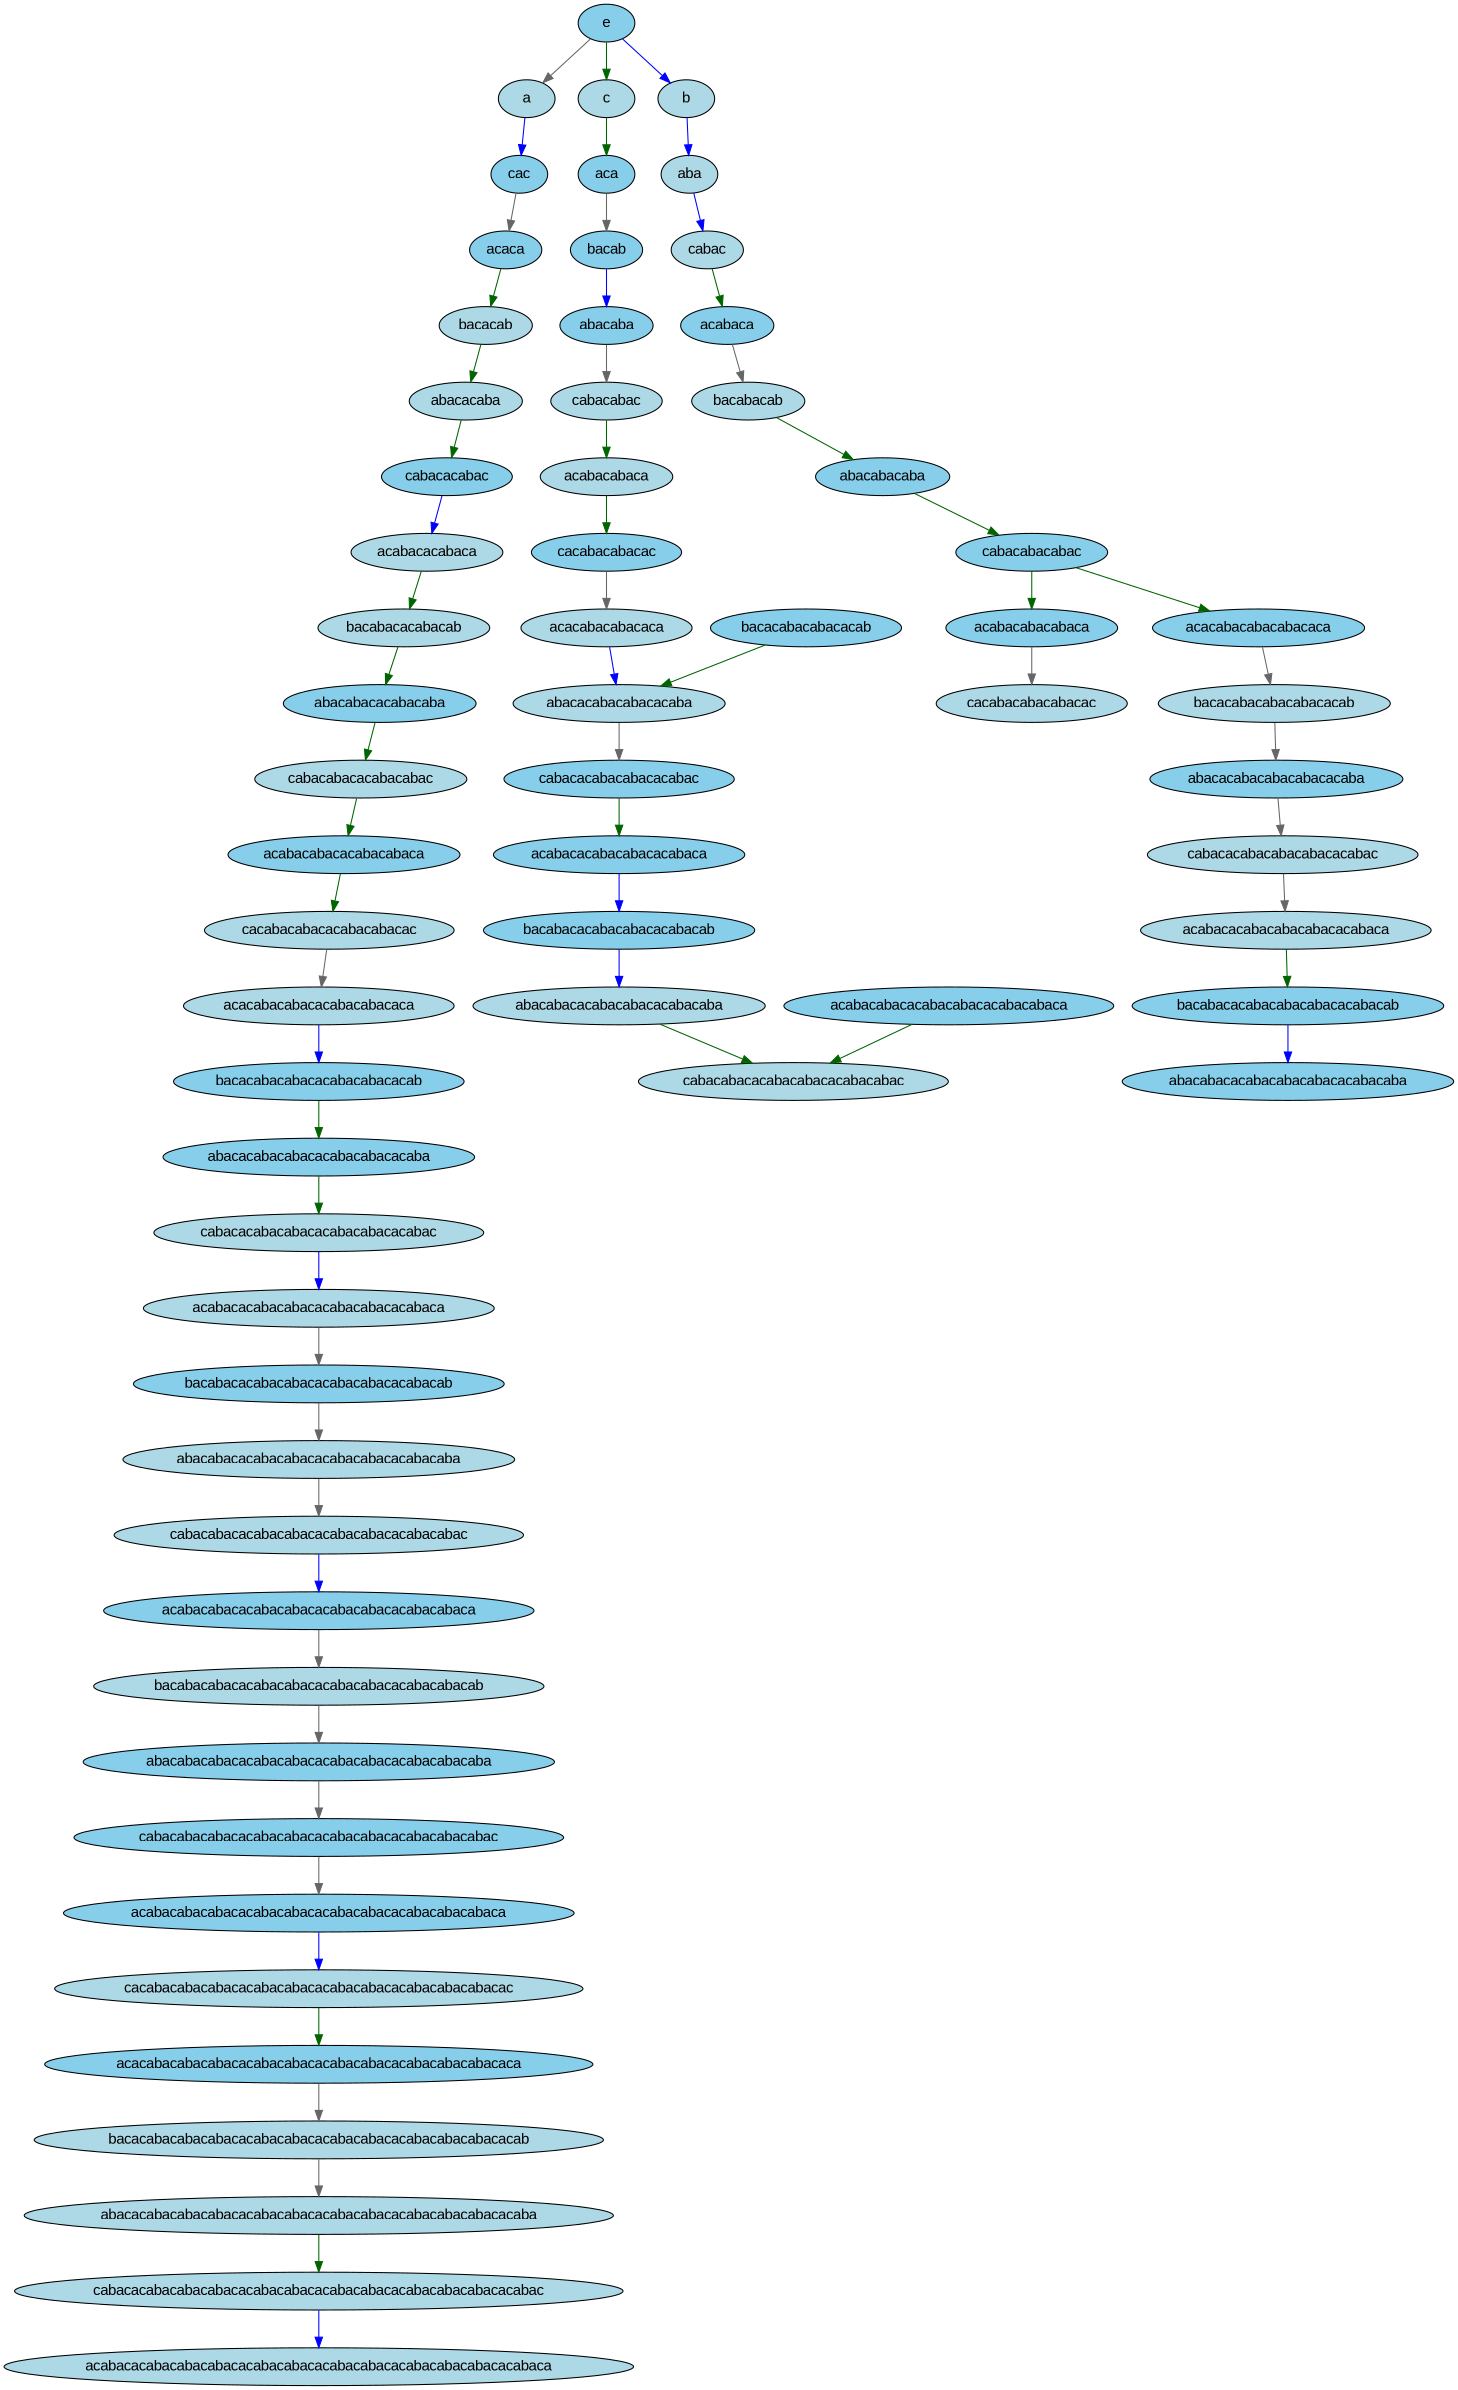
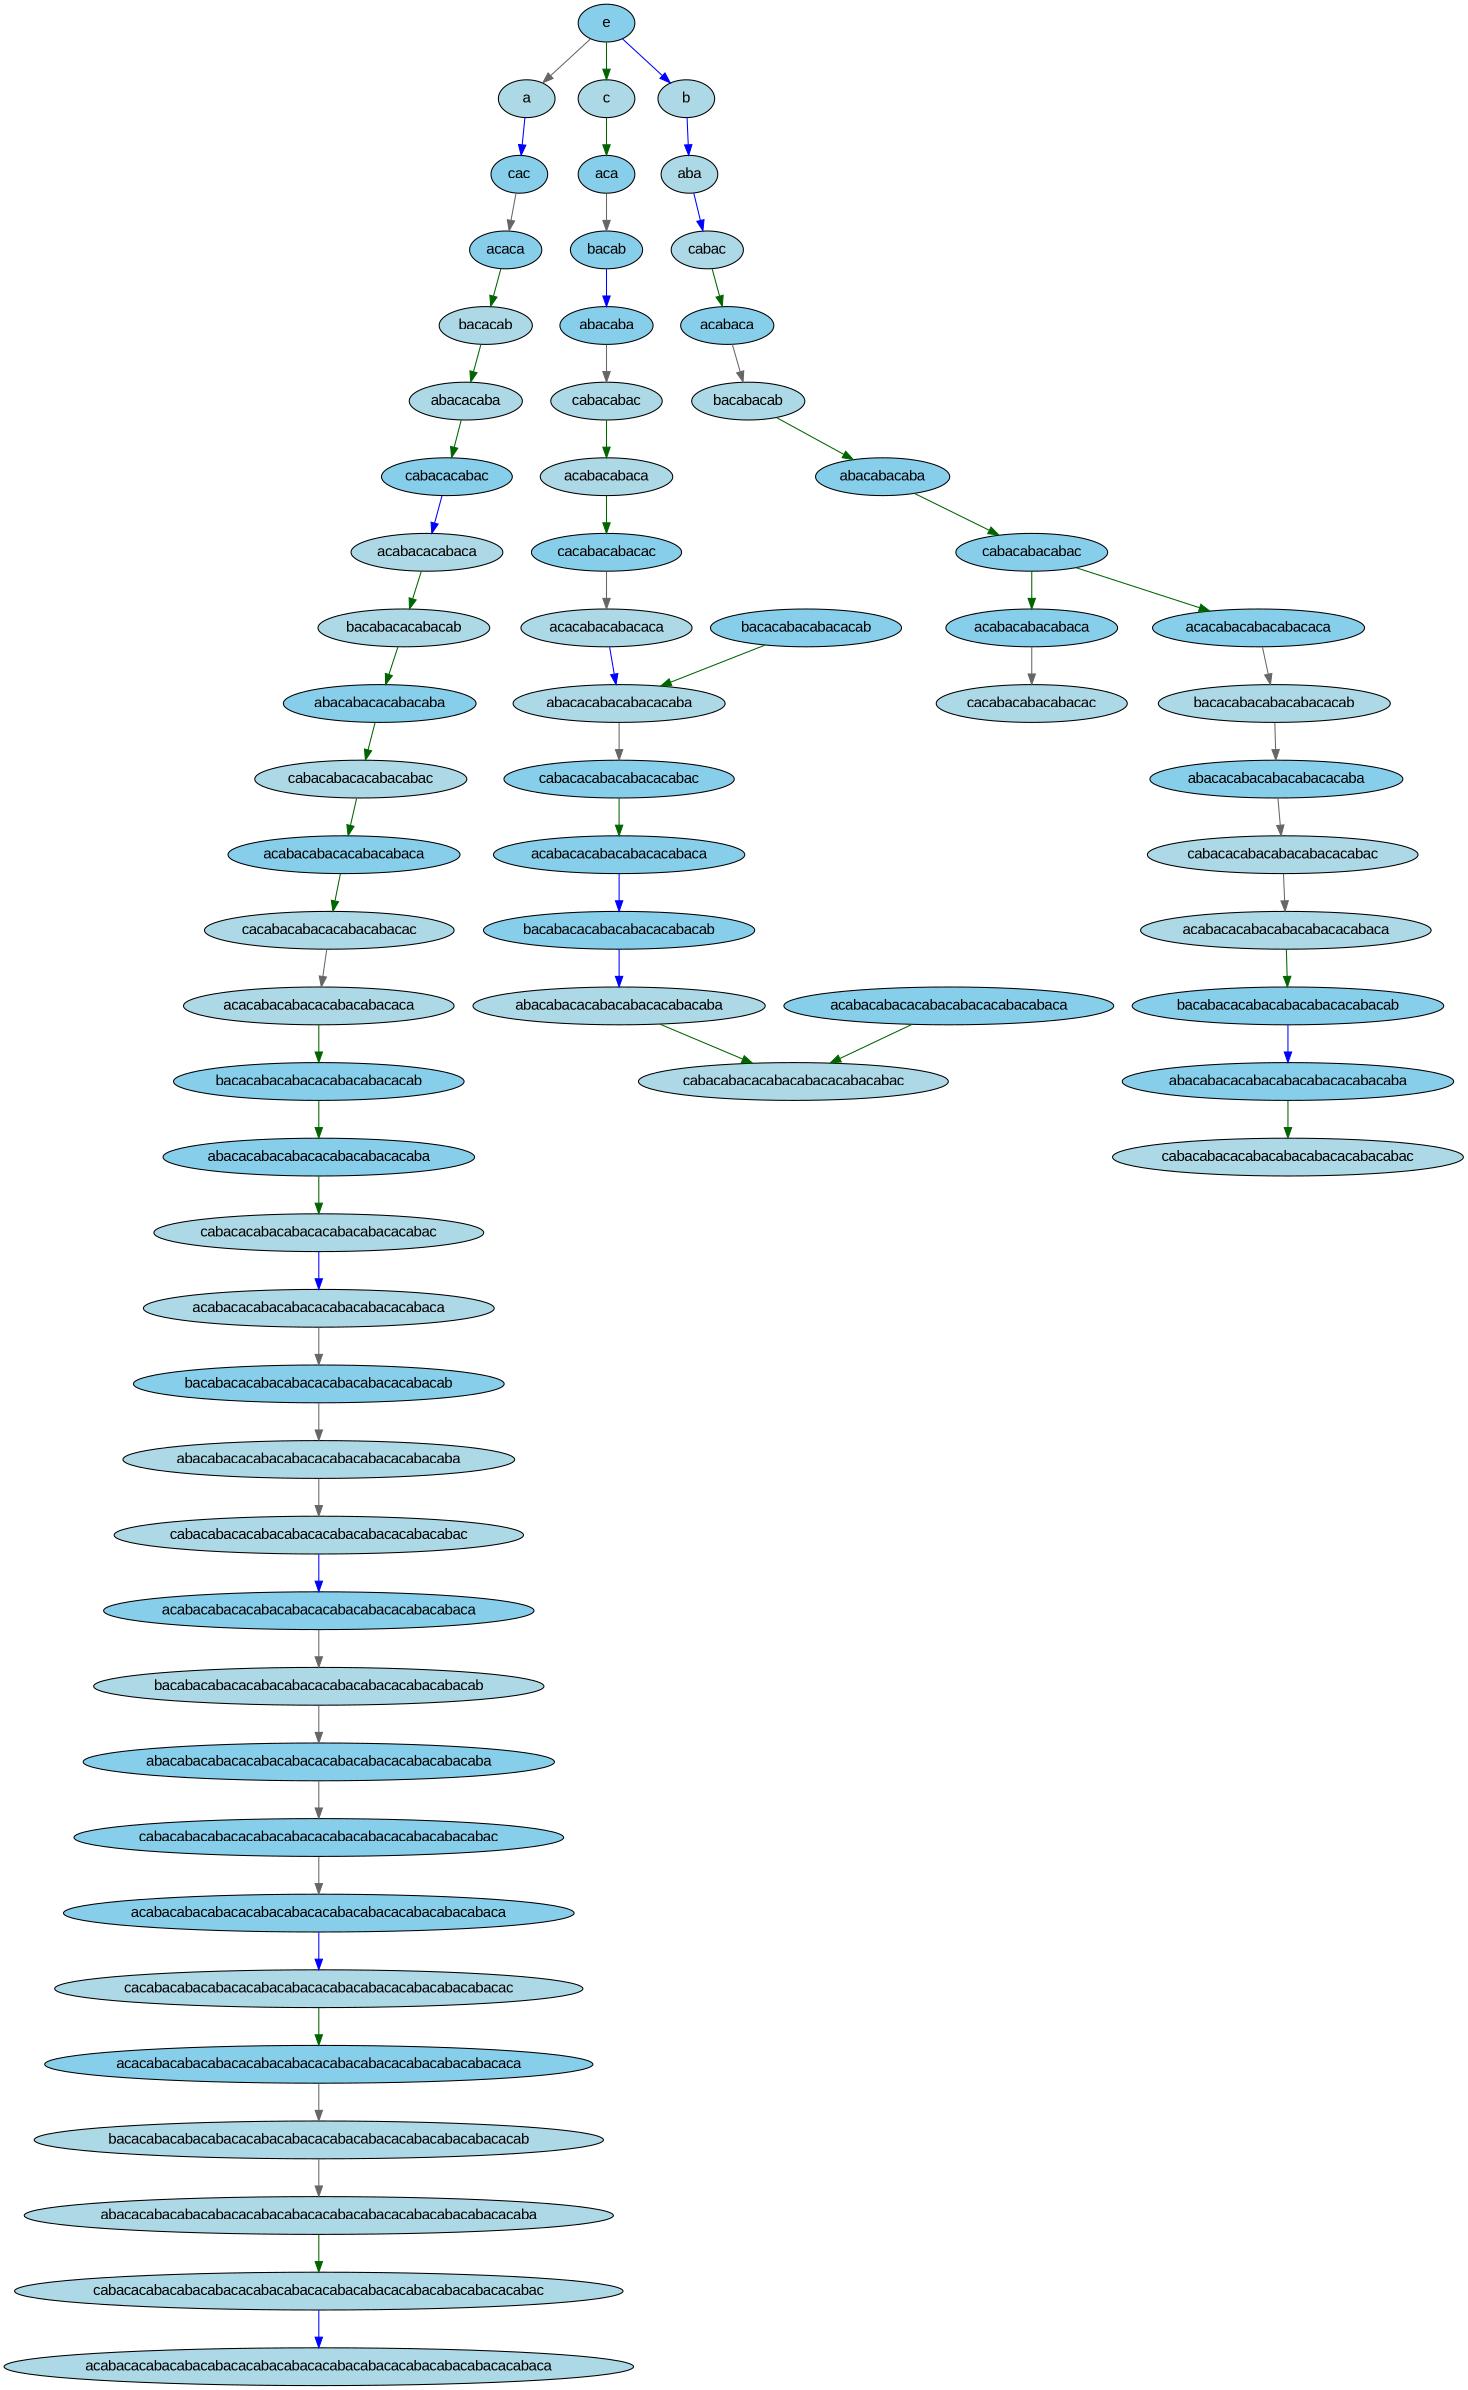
edge "acacabacabacacabacabacaca" -> "bacacabacabacacabacabacacab": color blue -> darkgreen
node "cabacabacacabacabacabacacabacabac": added
